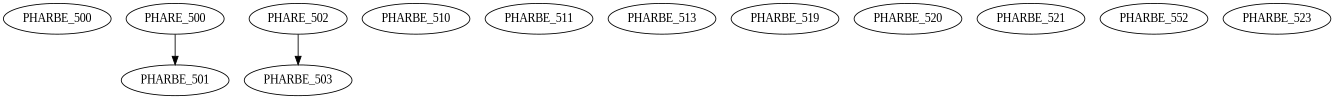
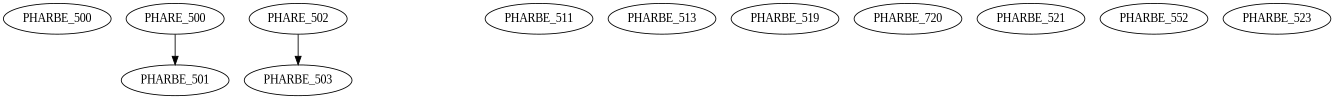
node "PHARBE_510": removed
node "PHARBE_520": label "PHARBE_520" -> "PHARBE_720"
